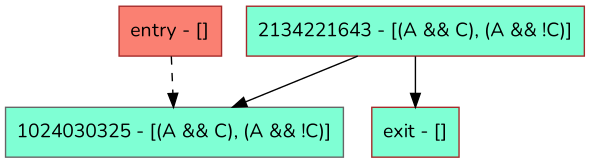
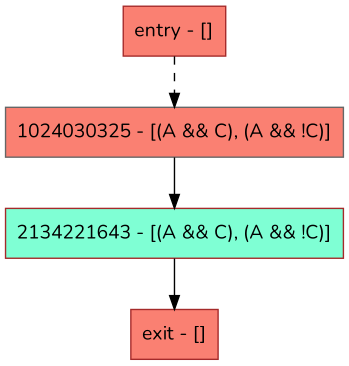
edge "2134221643 - [(A && C), (A && !C)]" -> "1024030325 - [(A && C), (A && !C)]": reversed
node "1024030325 - [(A && C), (A && !C)]": fillcolor aquamarine -> salmon
node "exit - []": fillcolor aquamarine -> salmon
